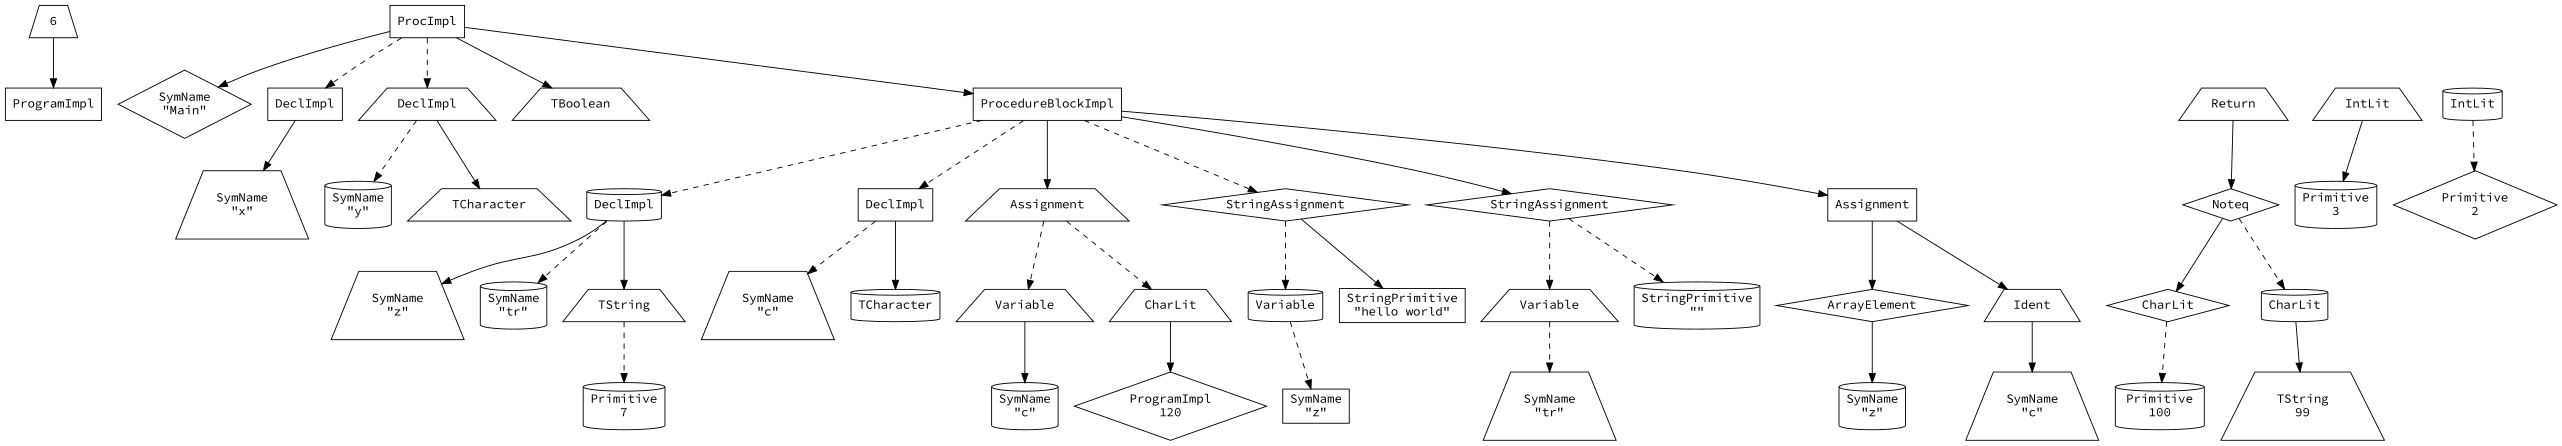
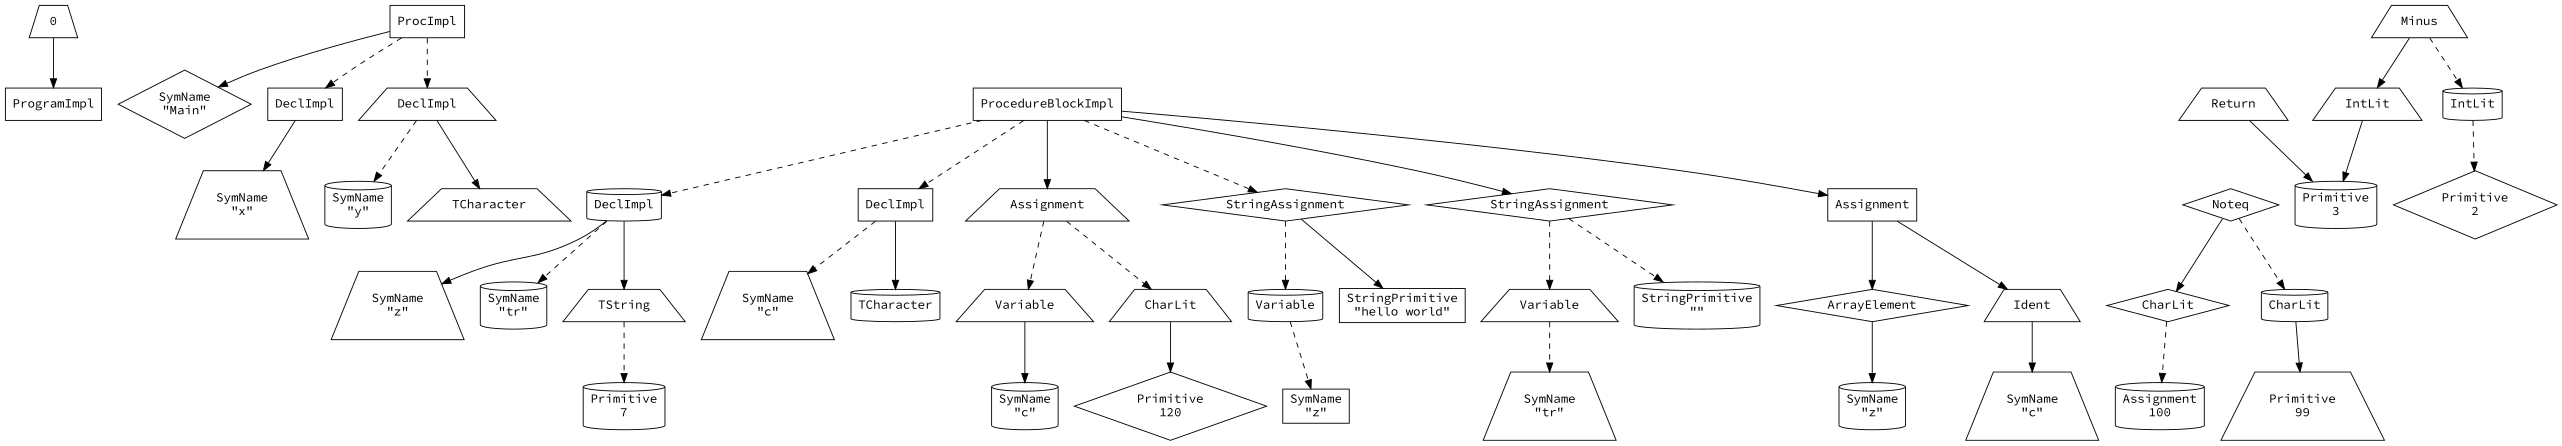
node "6": label "6" -> "0"
node "Minus": added
edge "ProcImpl" -> "ProcedureBlockImpl": removed
node "TBoolean": removed
edge "Return" -> "Noteq": now "Return" -> "Primitive 3"
node "ProgramImpl 120": label "ProgramImpl 120" -> "Primitive 120"
node "Primitive 100": label "Primitive 100" -> "Assignment 100"
node "TString 99": label "TString 99" -> "Primitive 99"
